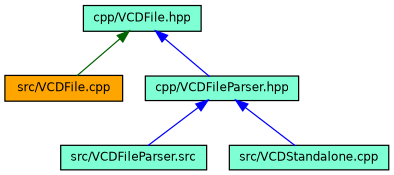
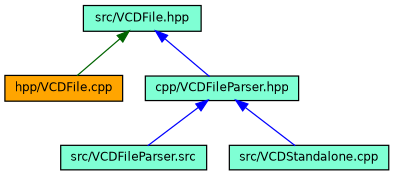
node "cpp/VCDFile.hpp": label "cpp/VCDFile.hpp" -> "src/VCDFile.hpp"
node "src/VCDFile.cpp": label "src/VCDFile.cpp" -> "hpp/VCDFile.cpp"
